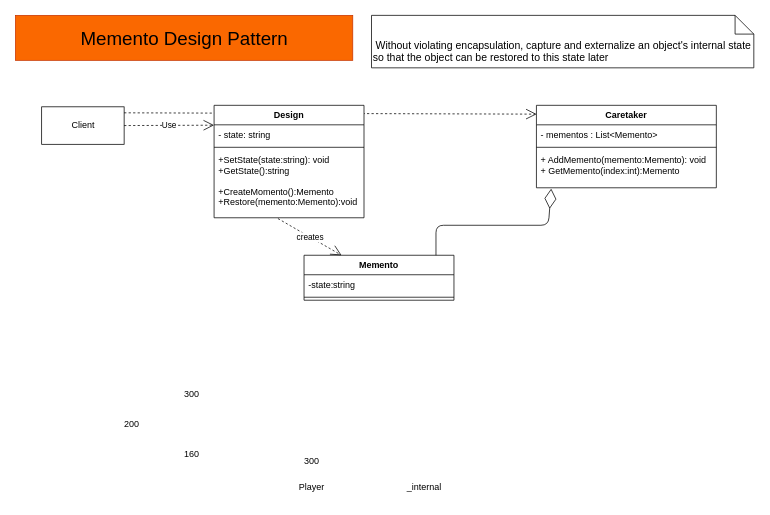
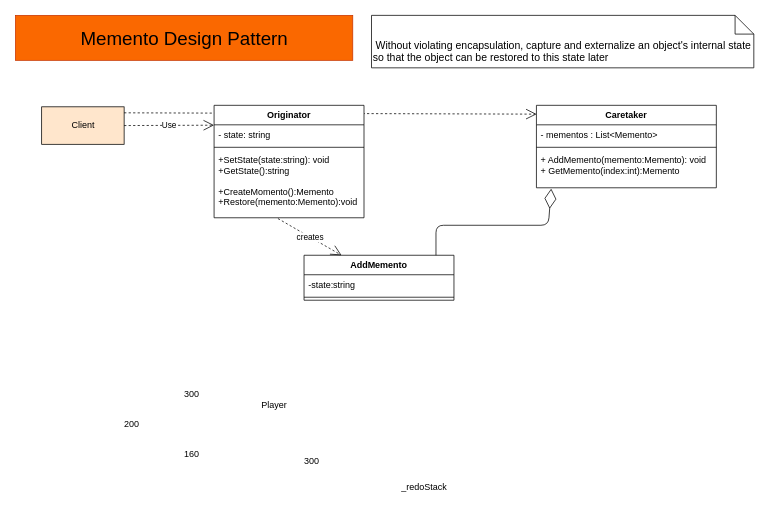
node "Design": label "Design" -> "Originator"
node "Client": fillcolor #ffffff -> #ffe6cc
node "Memento": label "Memento" -> "AddMemento"
node "Player": moved (312, 488) -> (274, 405)
node "_internal": label "_internal" -> "_redoStack"
